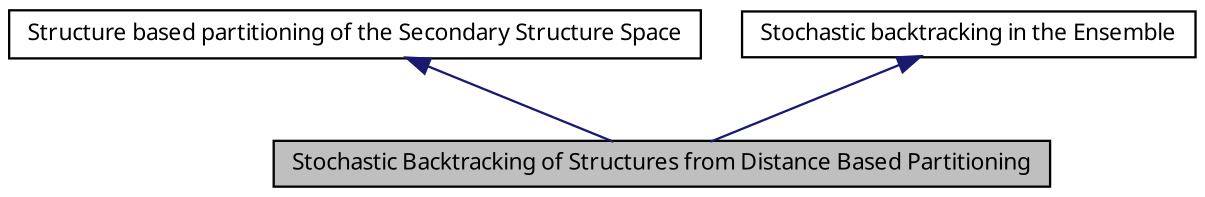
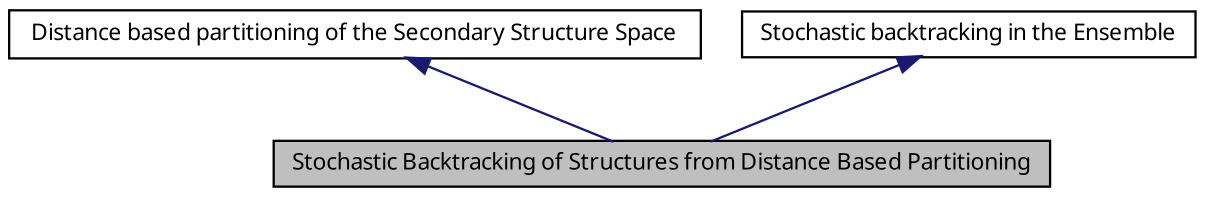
node "Structure based partitioning of the Secondary Structure Space": label "Structure based partitioning of the Secondary Structure Space" -> "Distance based partitioning of the Secondary Structure Space"
